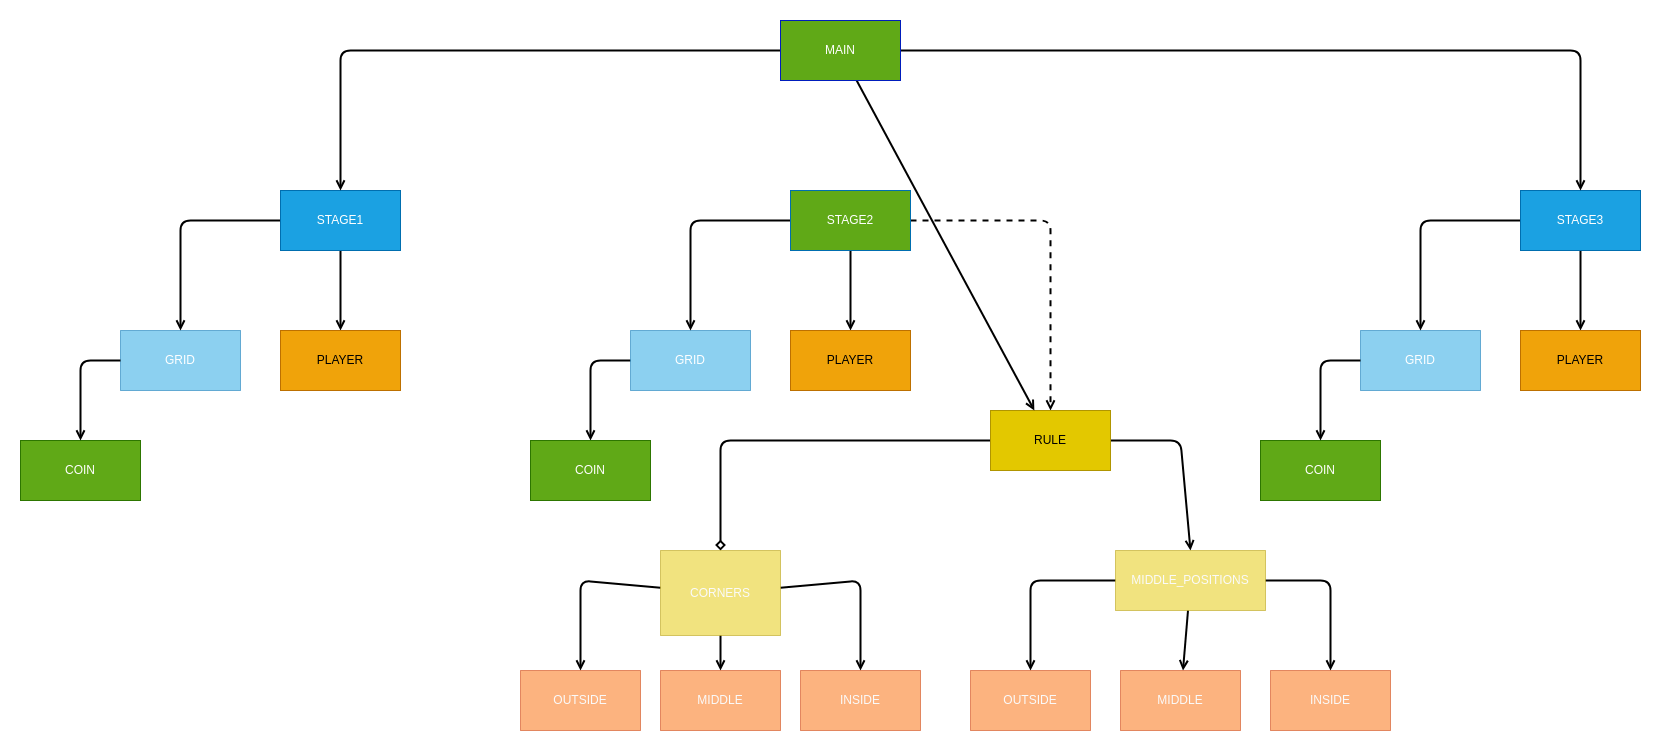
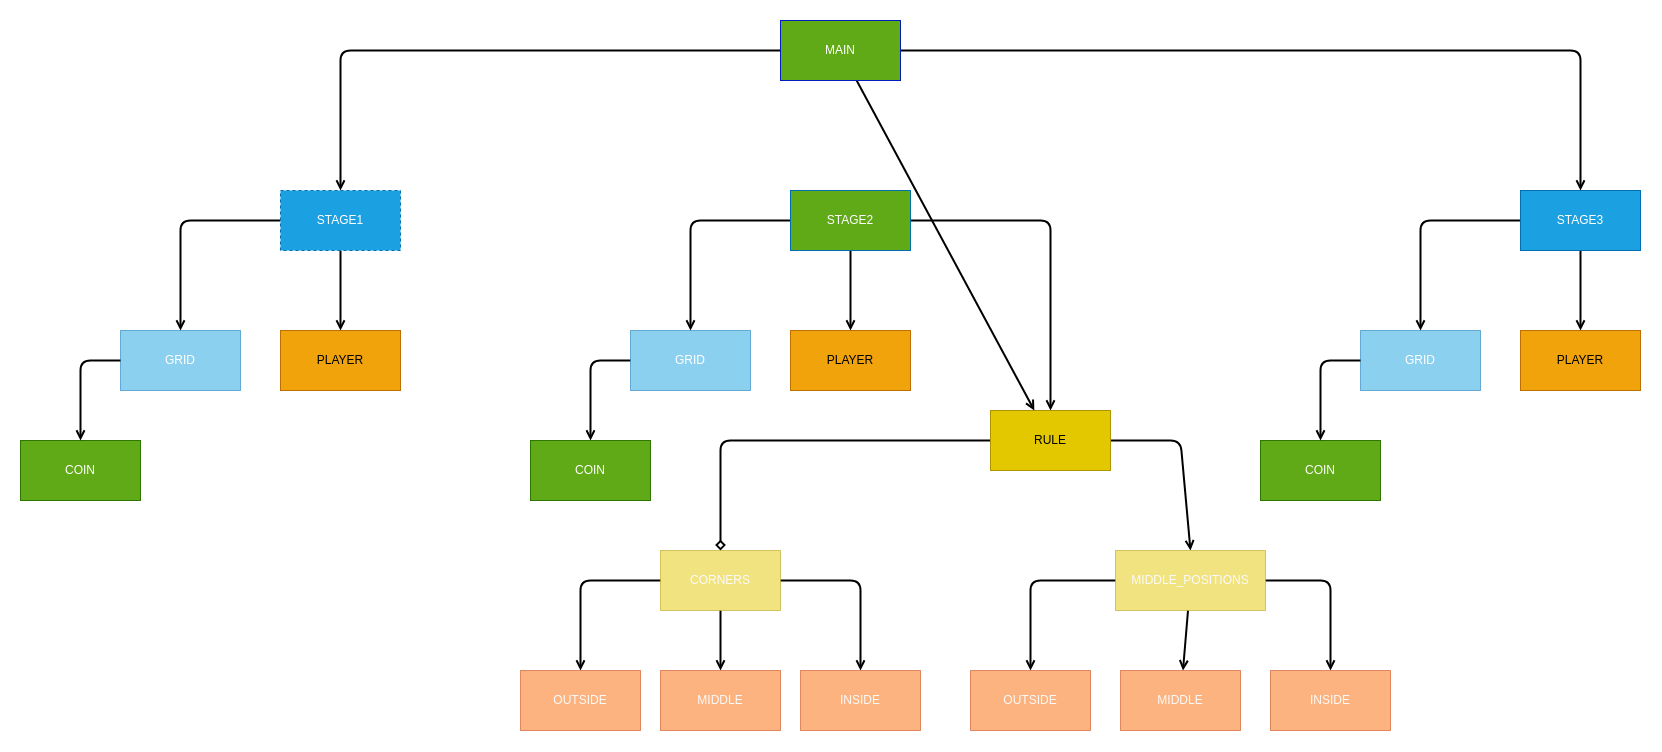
node "STAGE1": style solid -> dashed
edge "STAGE2" -> "RULE": style dashed -> solid
node "CORNERS": size 120x85 -> 120x60
